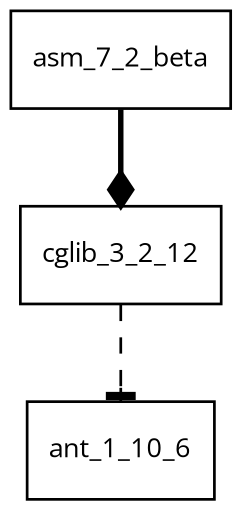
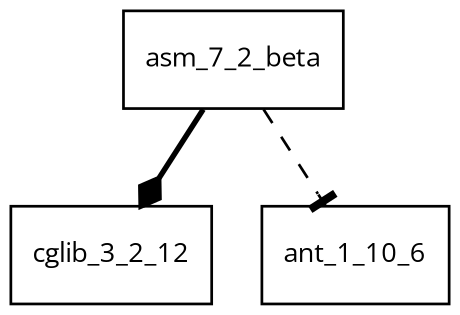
edge "cglib_3_2_12" -> "ant_1_10_6": now "asm_7_2_beta" -> "ant_1_10_6"
